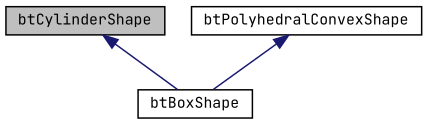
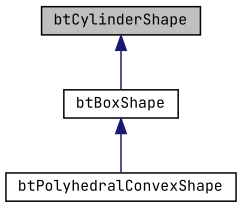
edge "btBoxShape" -> "btPolyhedralConvexShape": reversed
